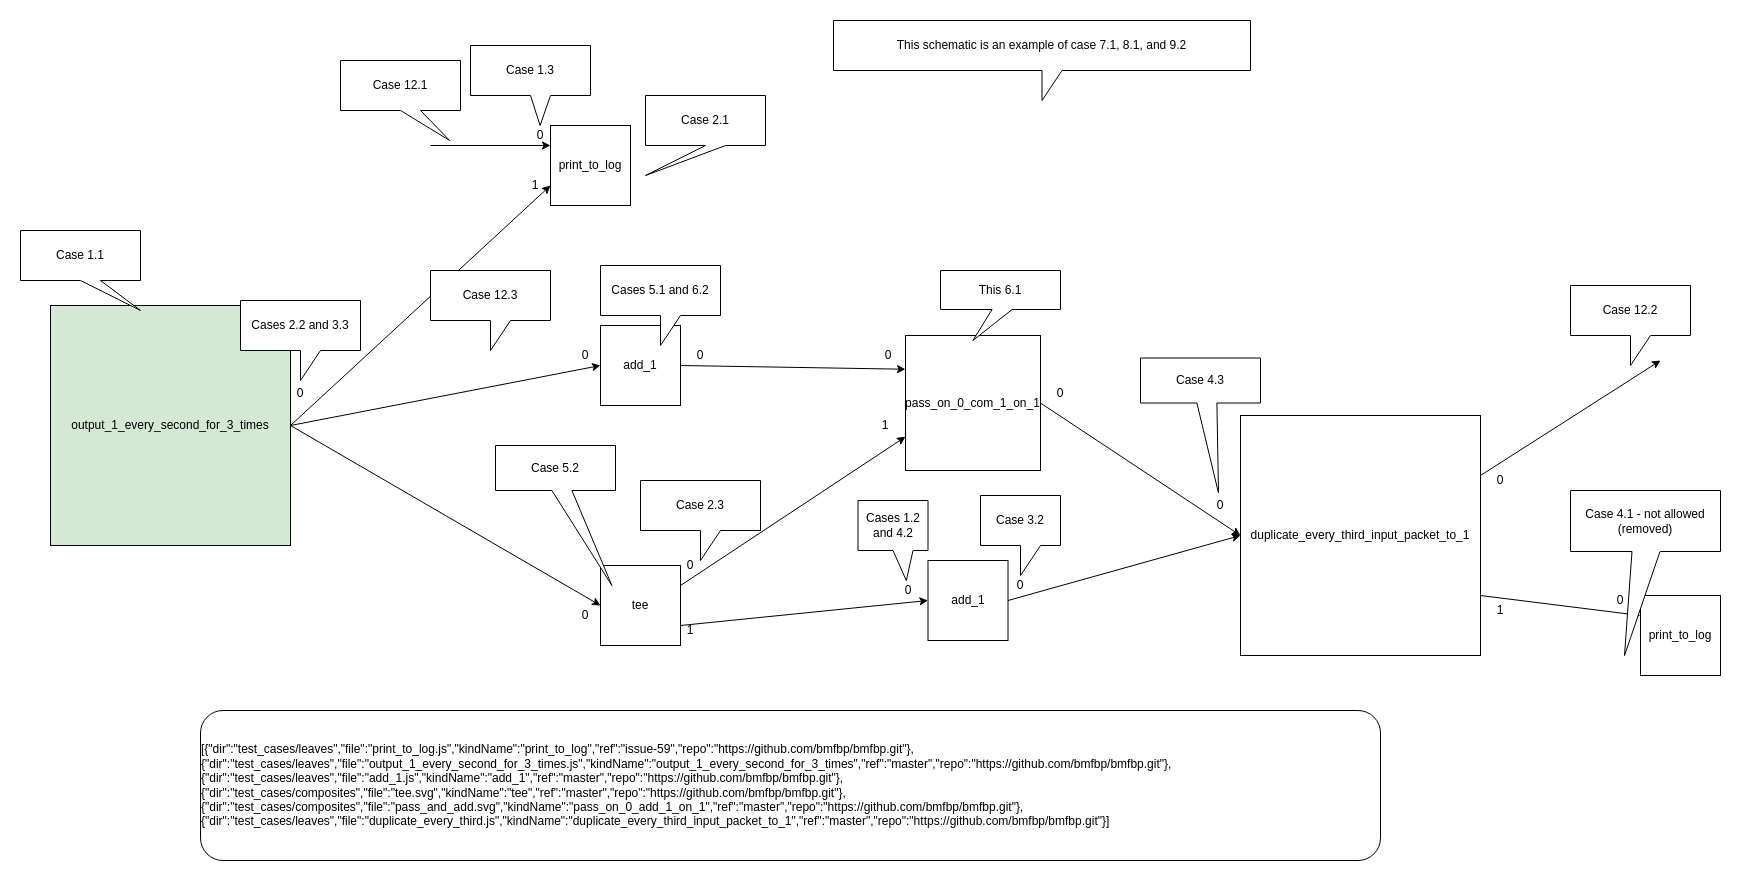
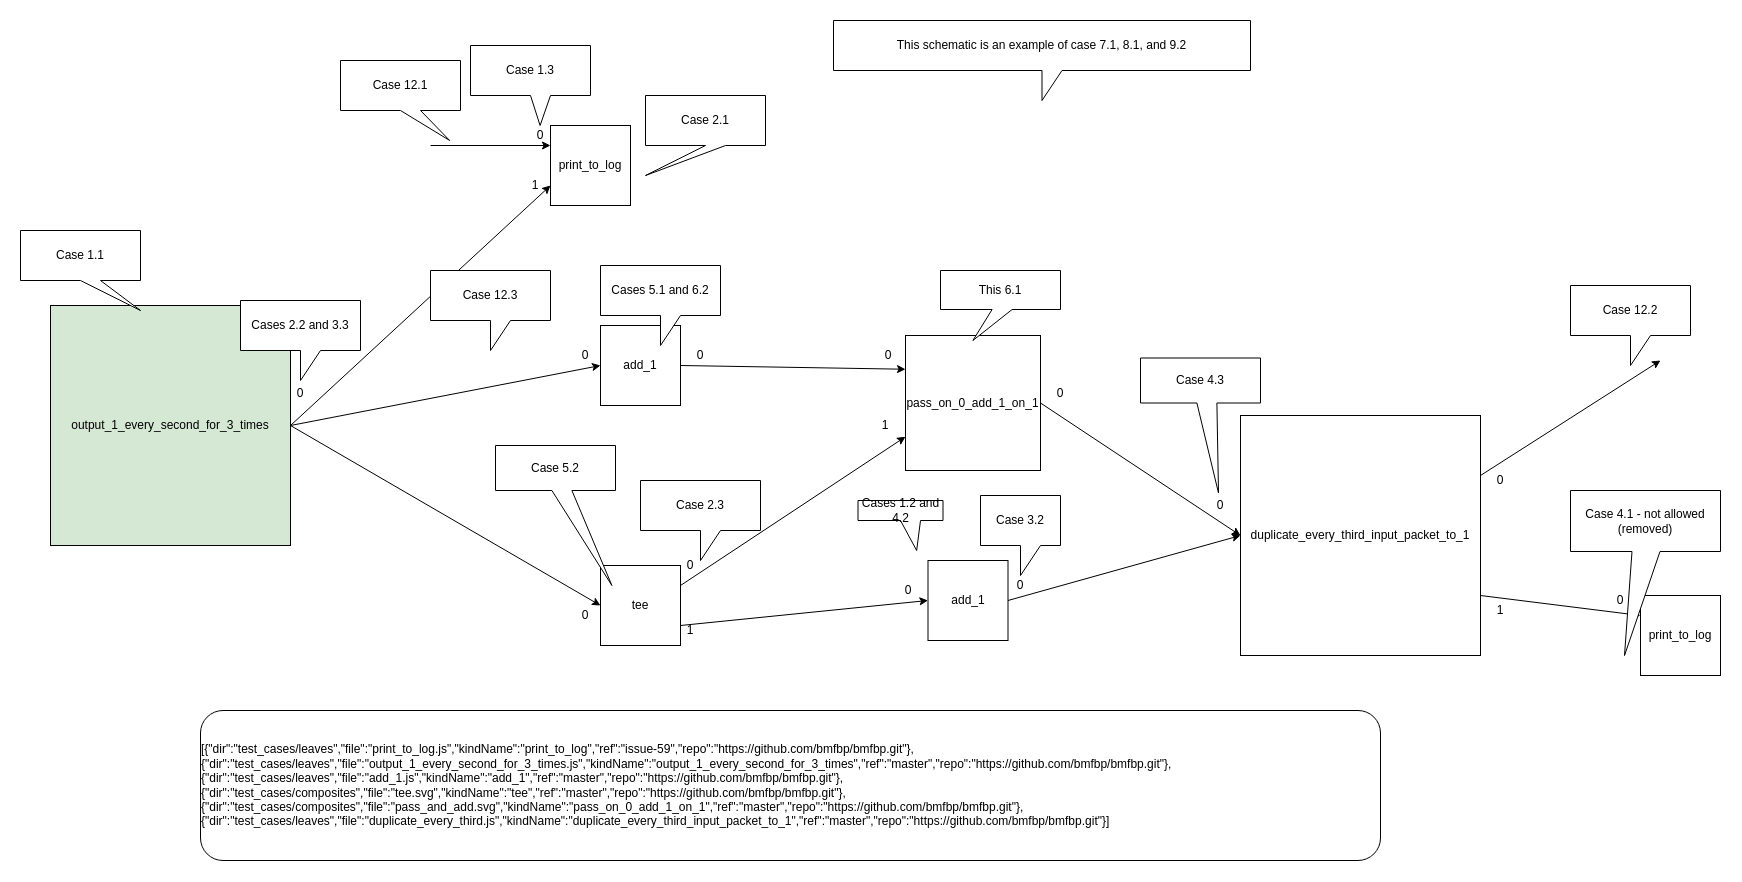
node "pass_on_0_com_1_on_1": label "pass_on_0_com_1_on_1" -> "pass_on_0_add_1_on_1"
node "Cases 1.2 and 4.2": size 70x80 -> 85x50
